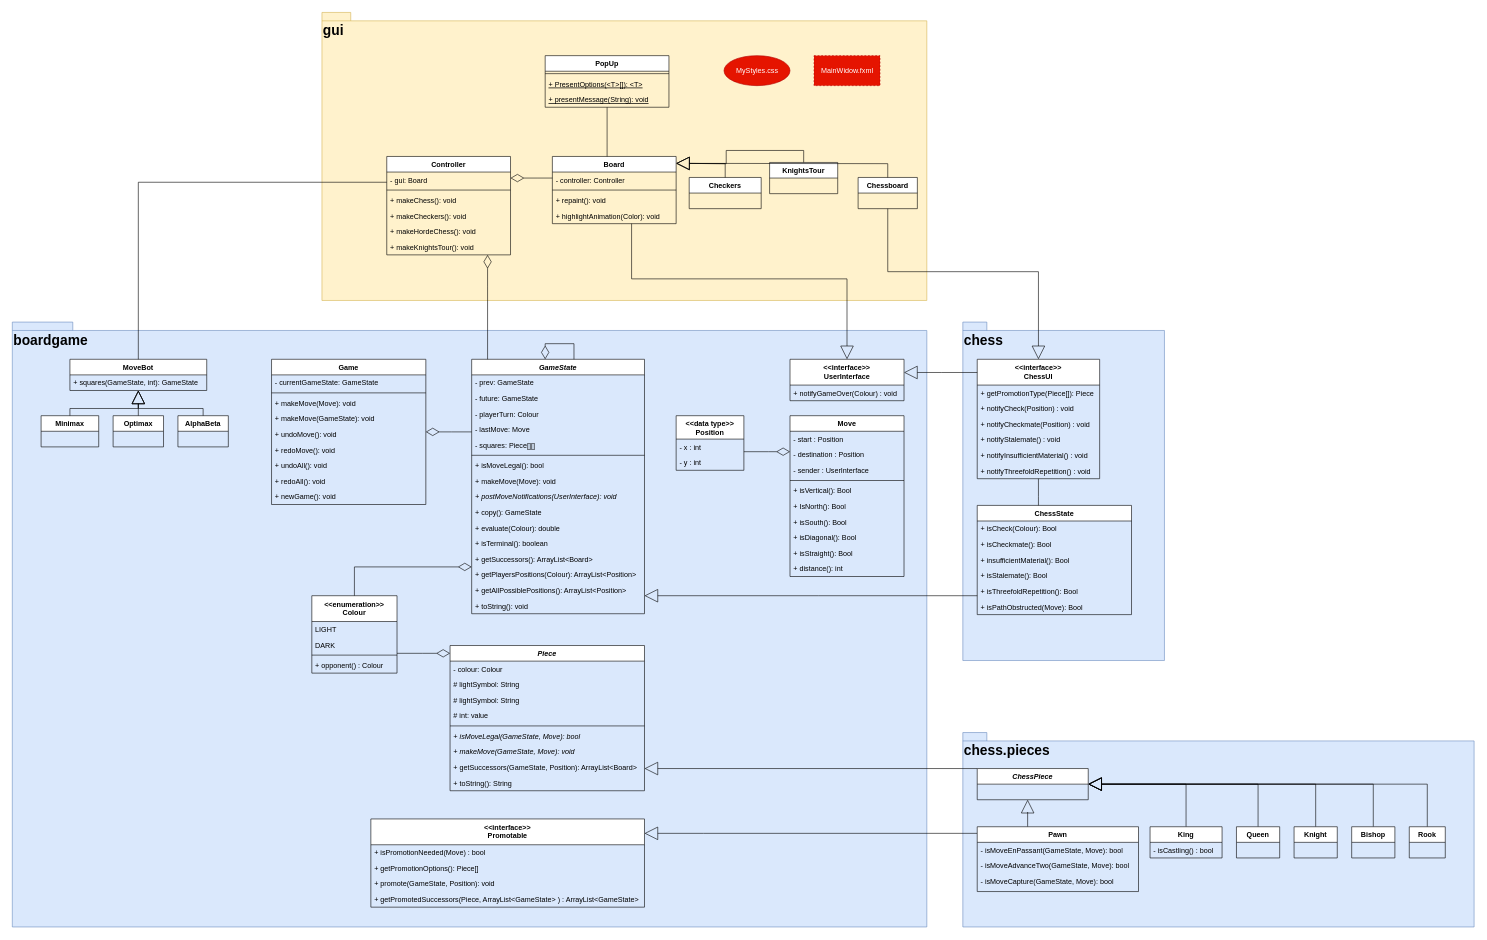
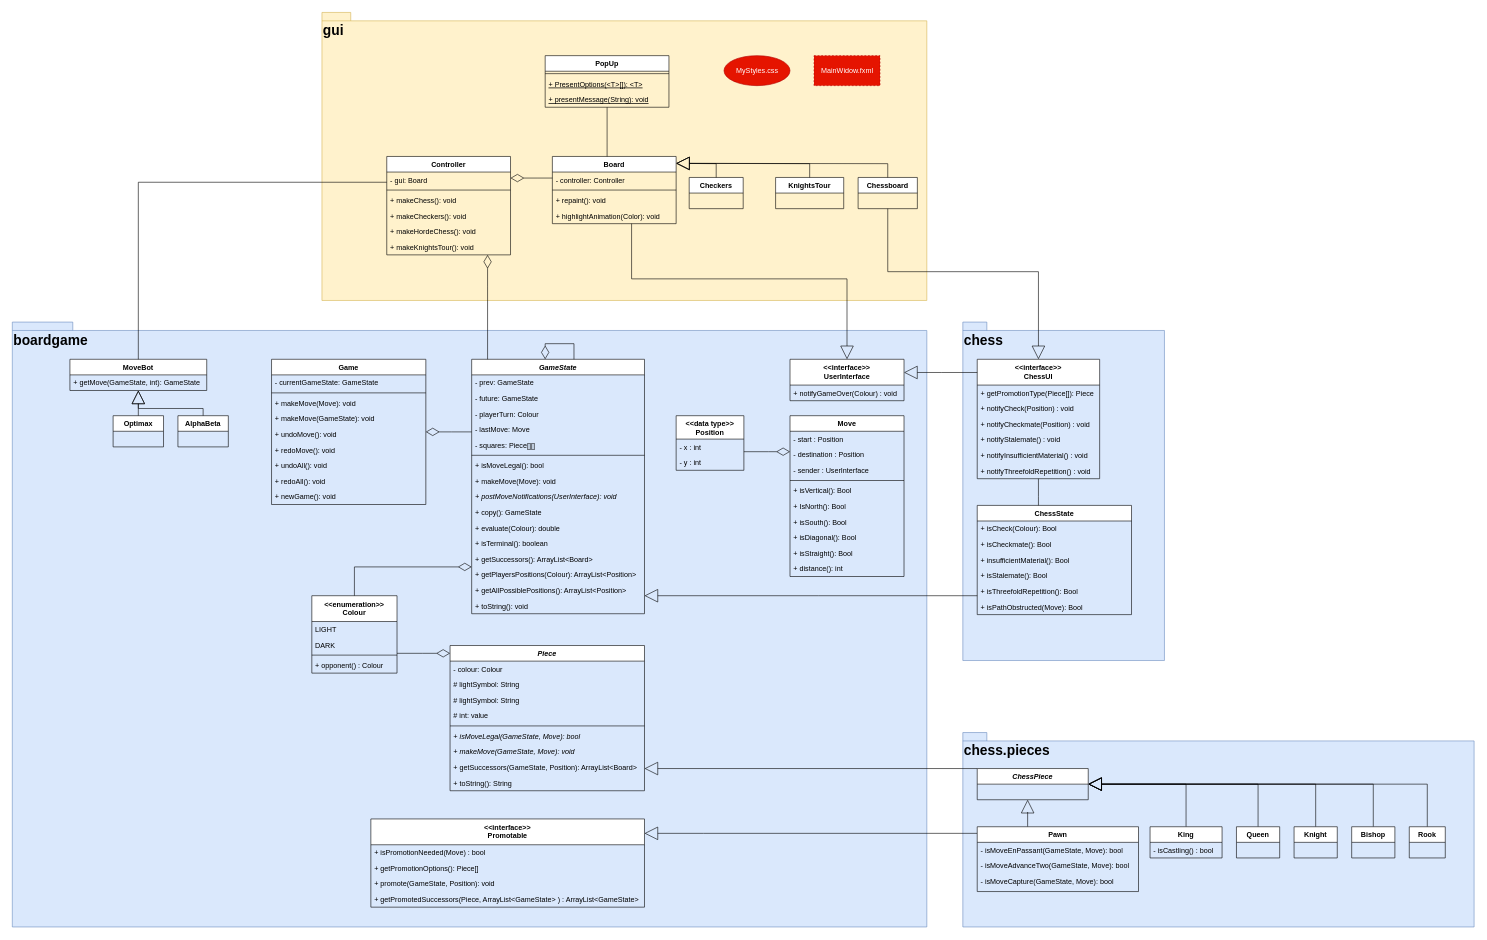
node "KnightsTour": moved (804, 178) -> (810, 193)
node "Checkers": size 72x31 -> 54x31
node "+ squares(GameState, int): GameState": label "+ squares(GameState, int): GameState" -> "+ getMove(GameState, int): GameState"
edge "Minimax" -> "MoveBot": removed
node "Minimax": removed
